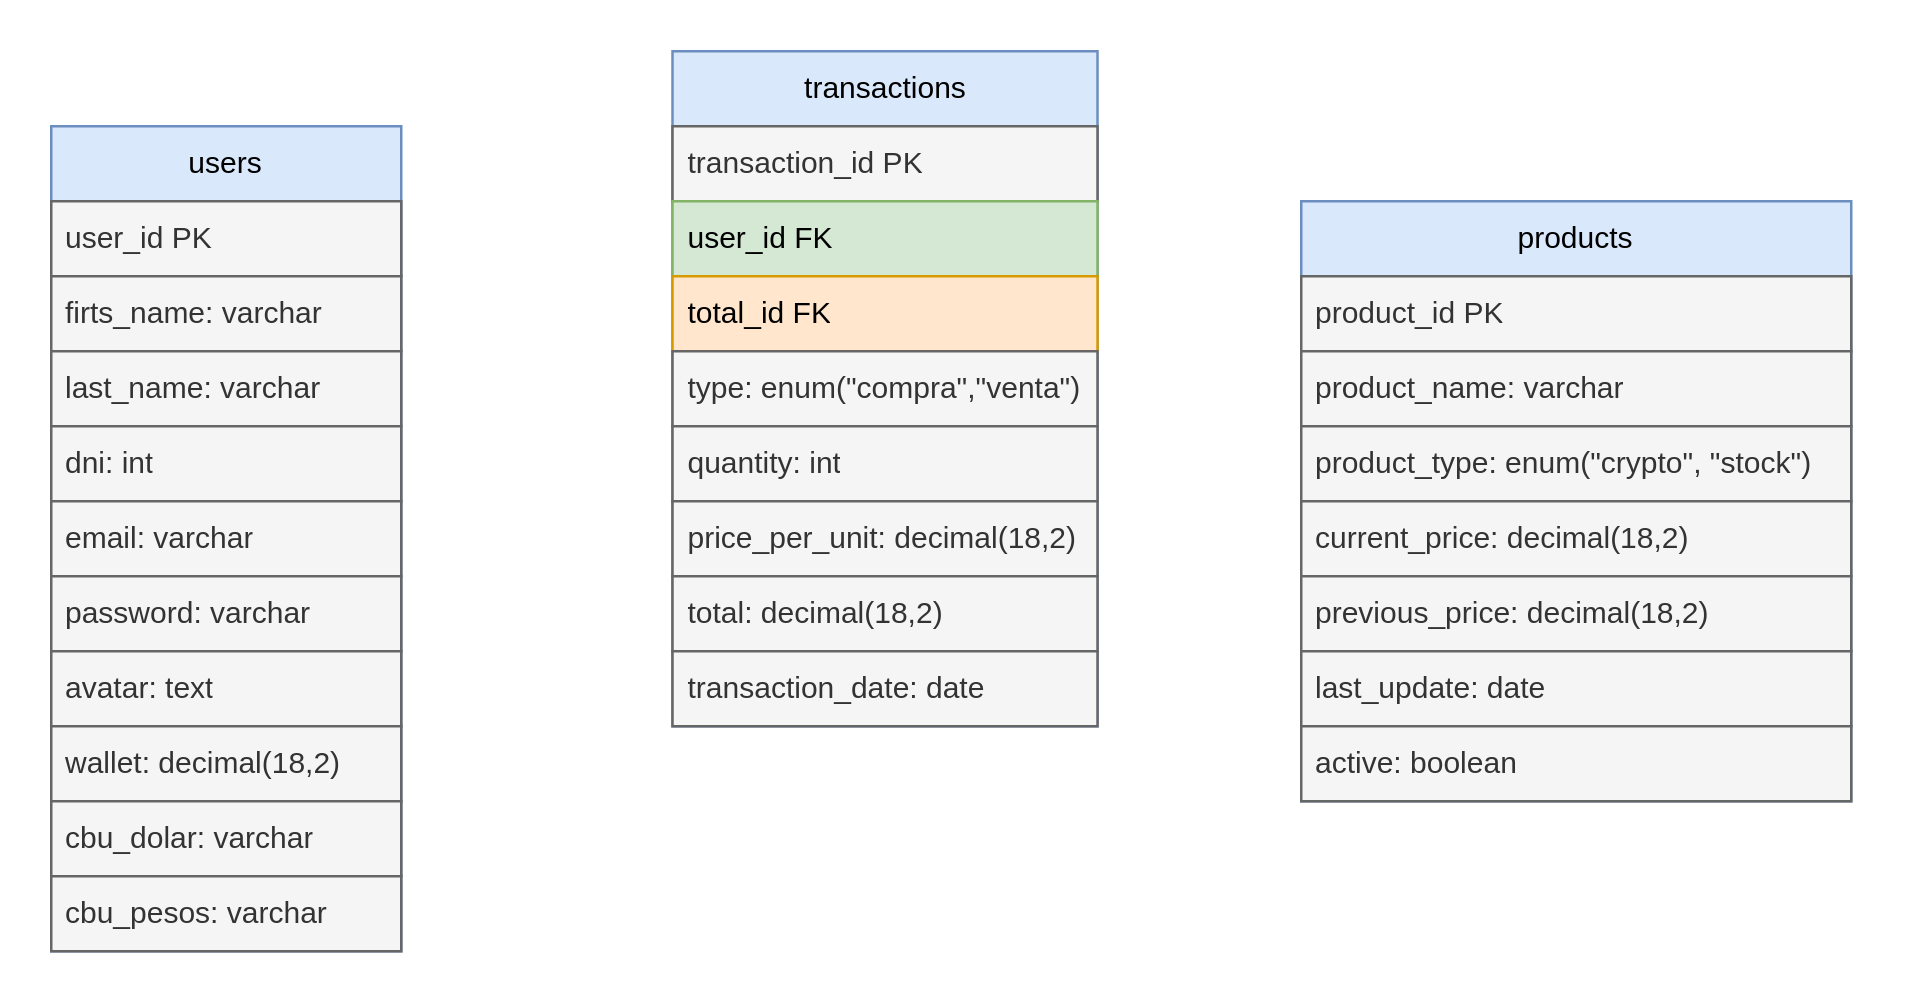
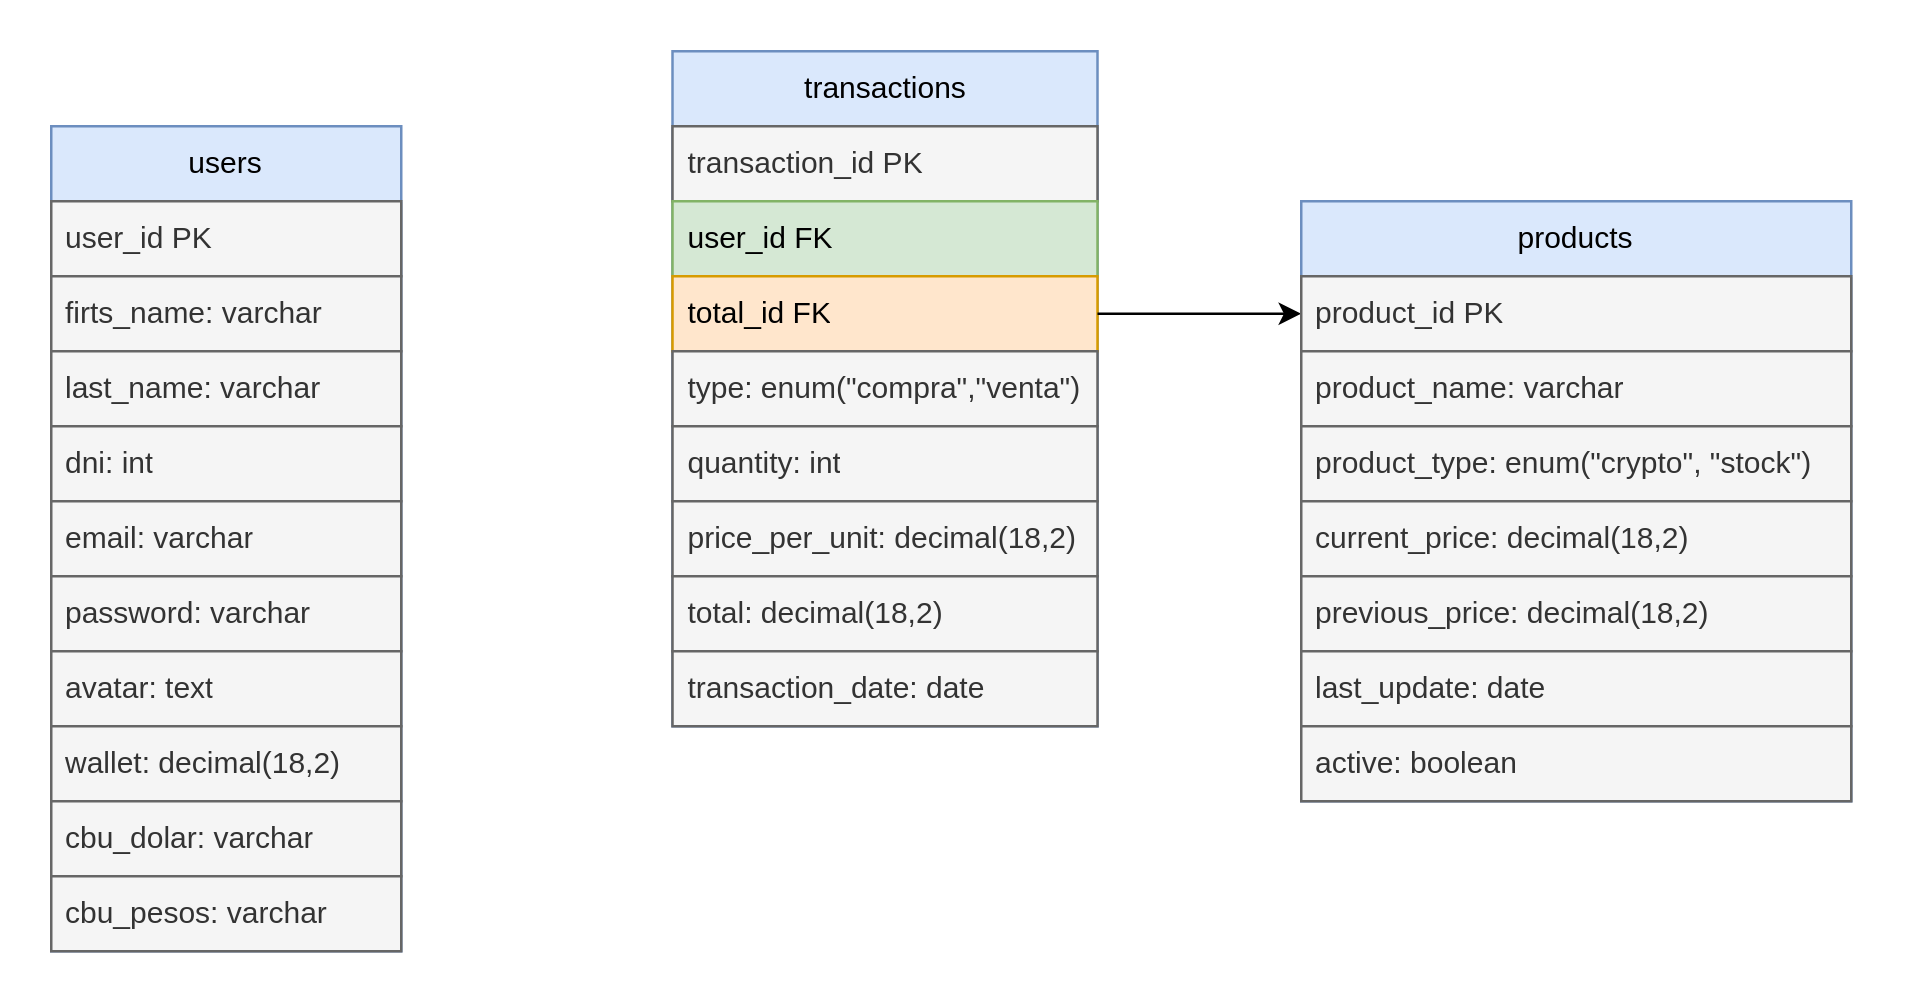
edge "total_id FK" -> "product_id PK": added
